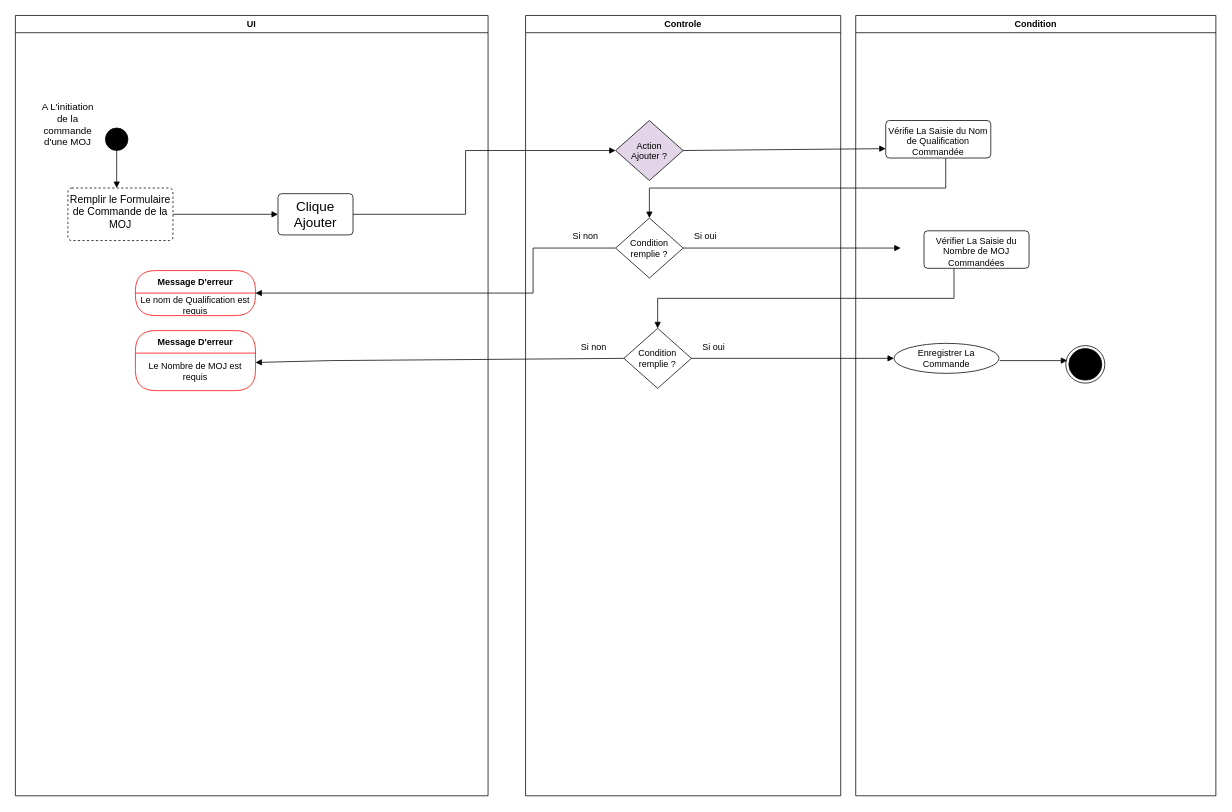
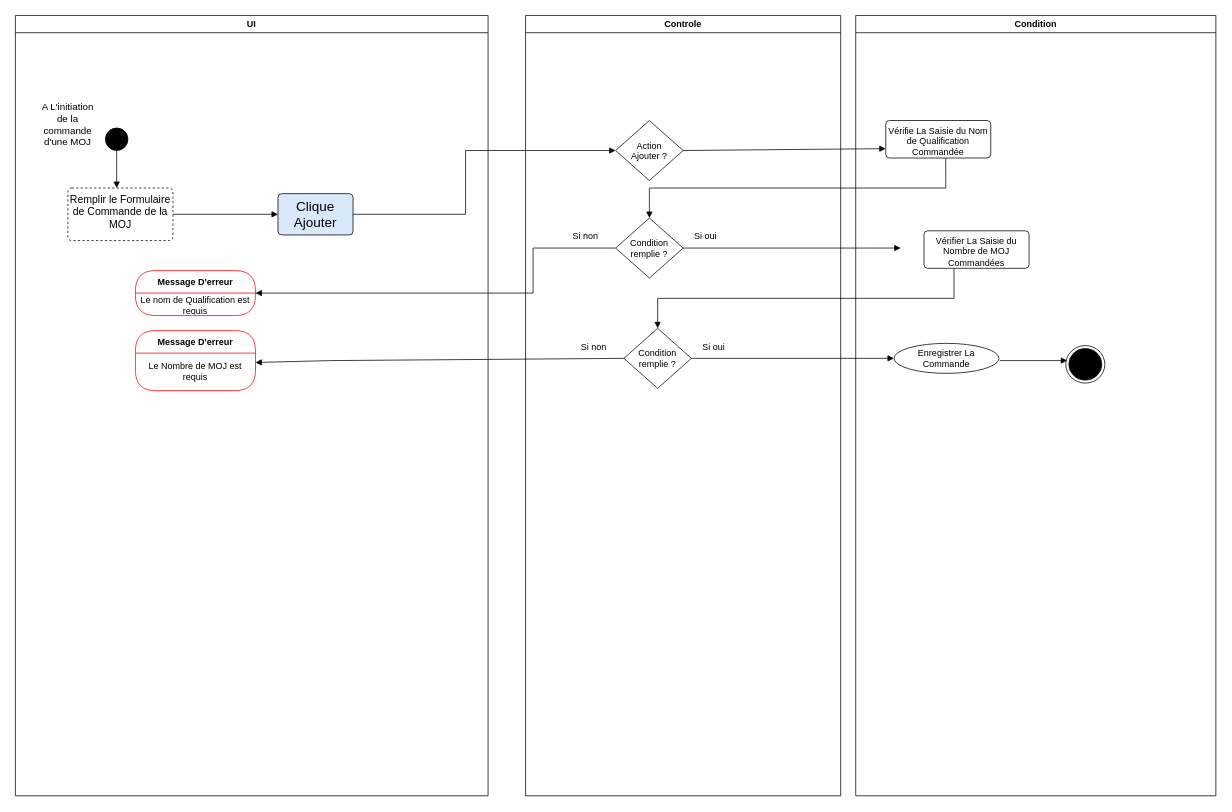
node "Action Ajouter ?": fillcolor #e1d5e7 -> #ffffff
node "Clique Ajouter": fillcolor #ffffff -> #dae8fc
